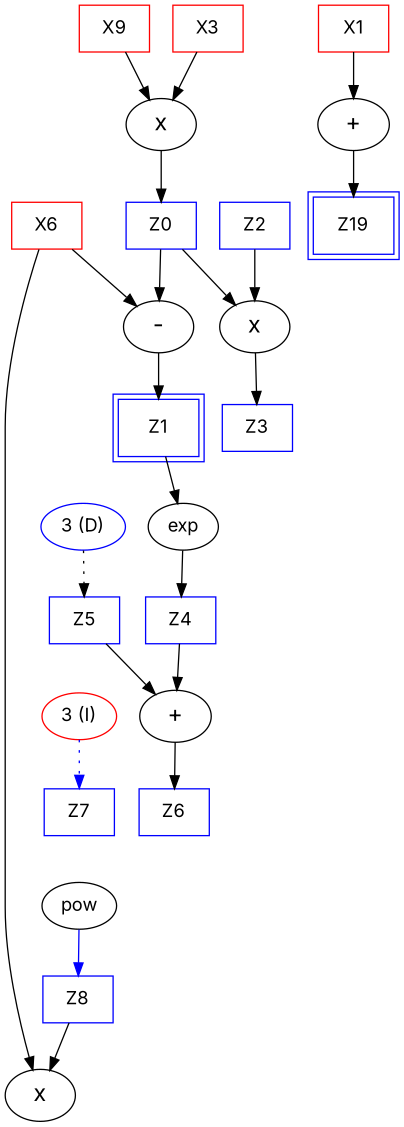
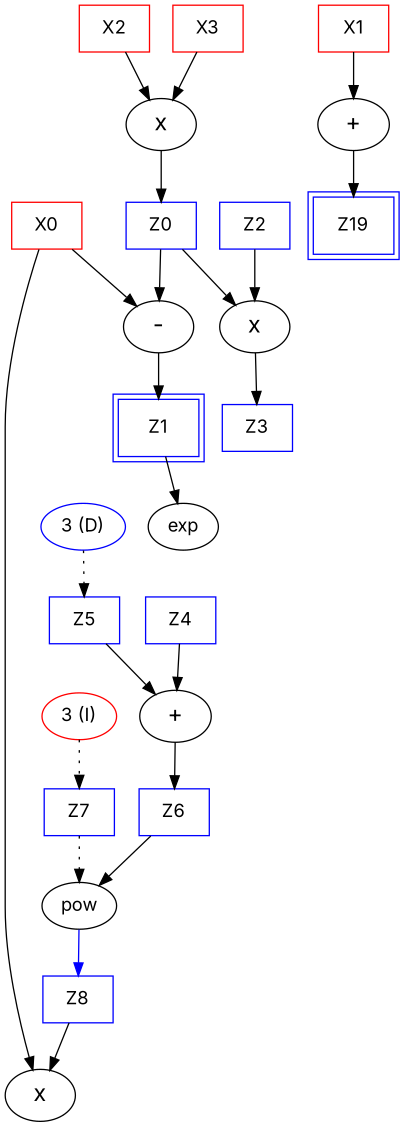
node "X9": label "X9" -> "X2"
node "X6": label "X6" -> "X0"
edge "exp" -> "Z4": removed
edge "3 (I)" -> "Z7": color blue -> black
edge "Z7" -> "pow": added
edge "Z6" -> "pow": added
